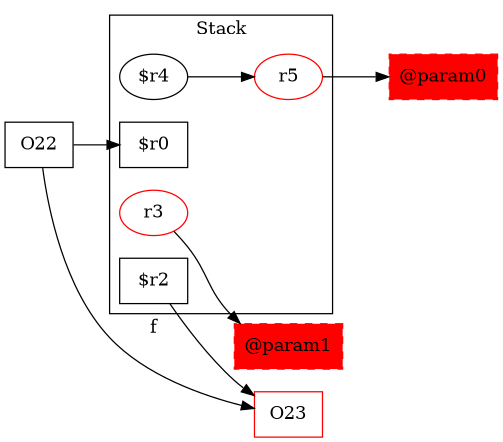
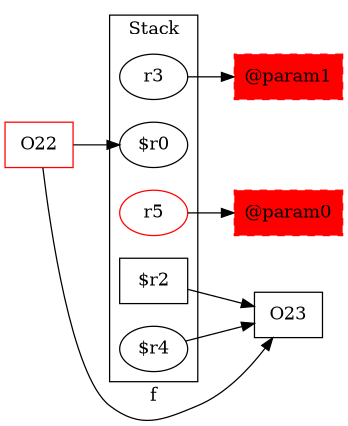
edge "$r4" -> "r5": now "$r4" -> "O23"
node "O22": color black -> red
node "$r0": shape box -> ellipse
node "r3": color red -> black
node "O23": color red -> black
